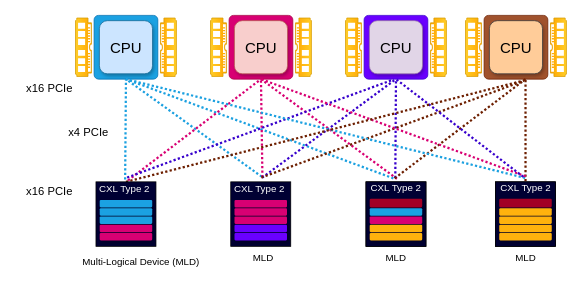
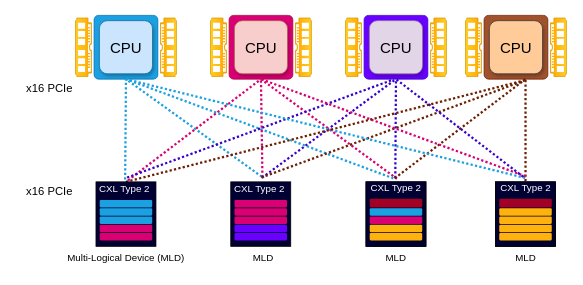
node "x4 PCIe": removed
node "Multi-Logical Device (MLD)": moved (141, 261) -> (126, 258)
